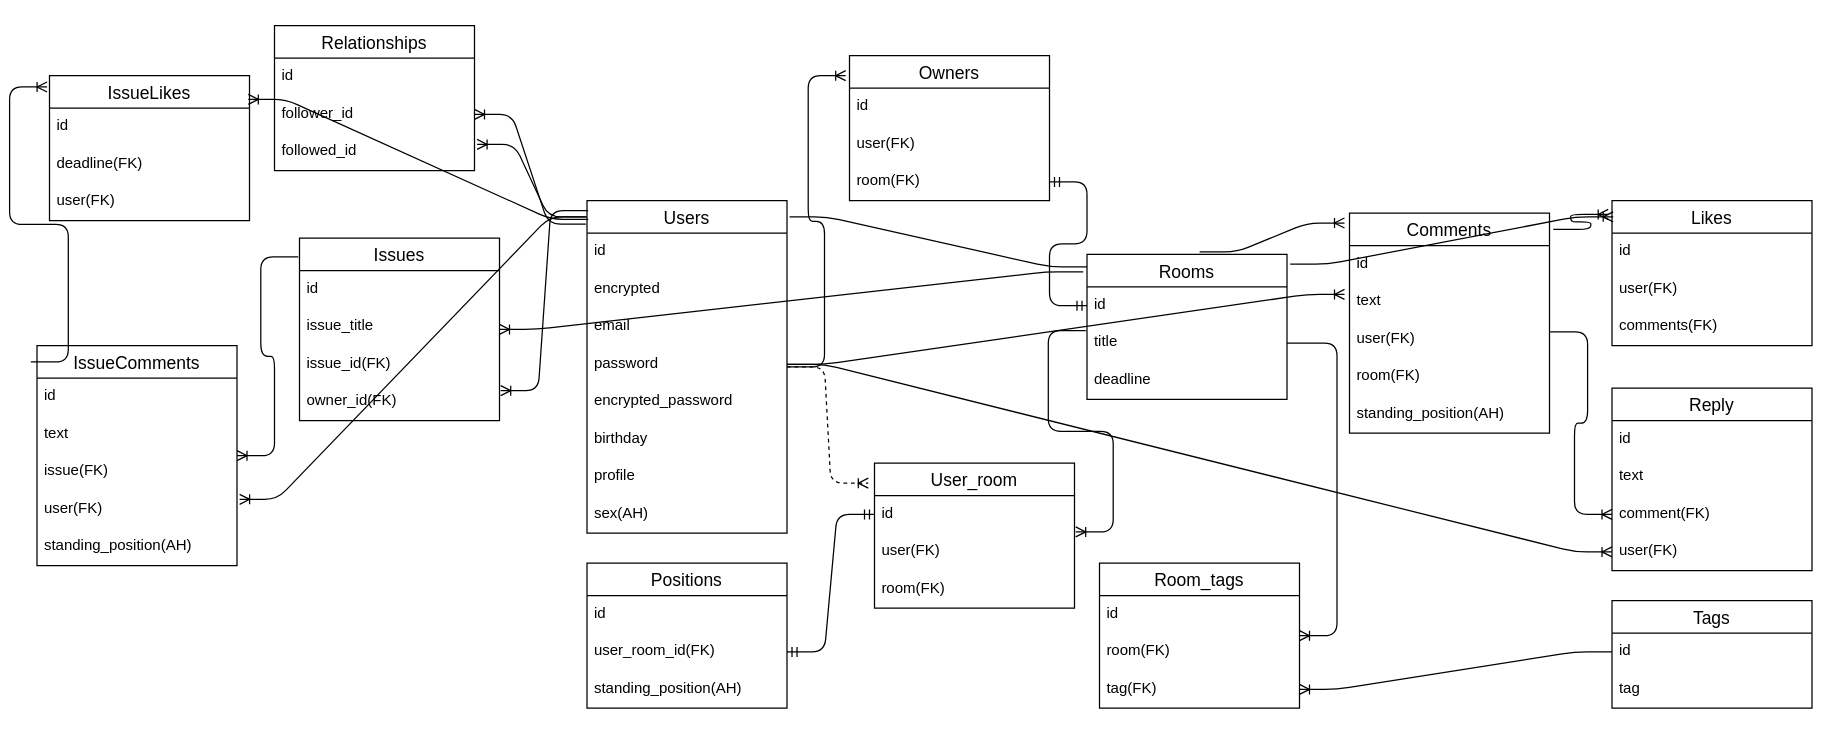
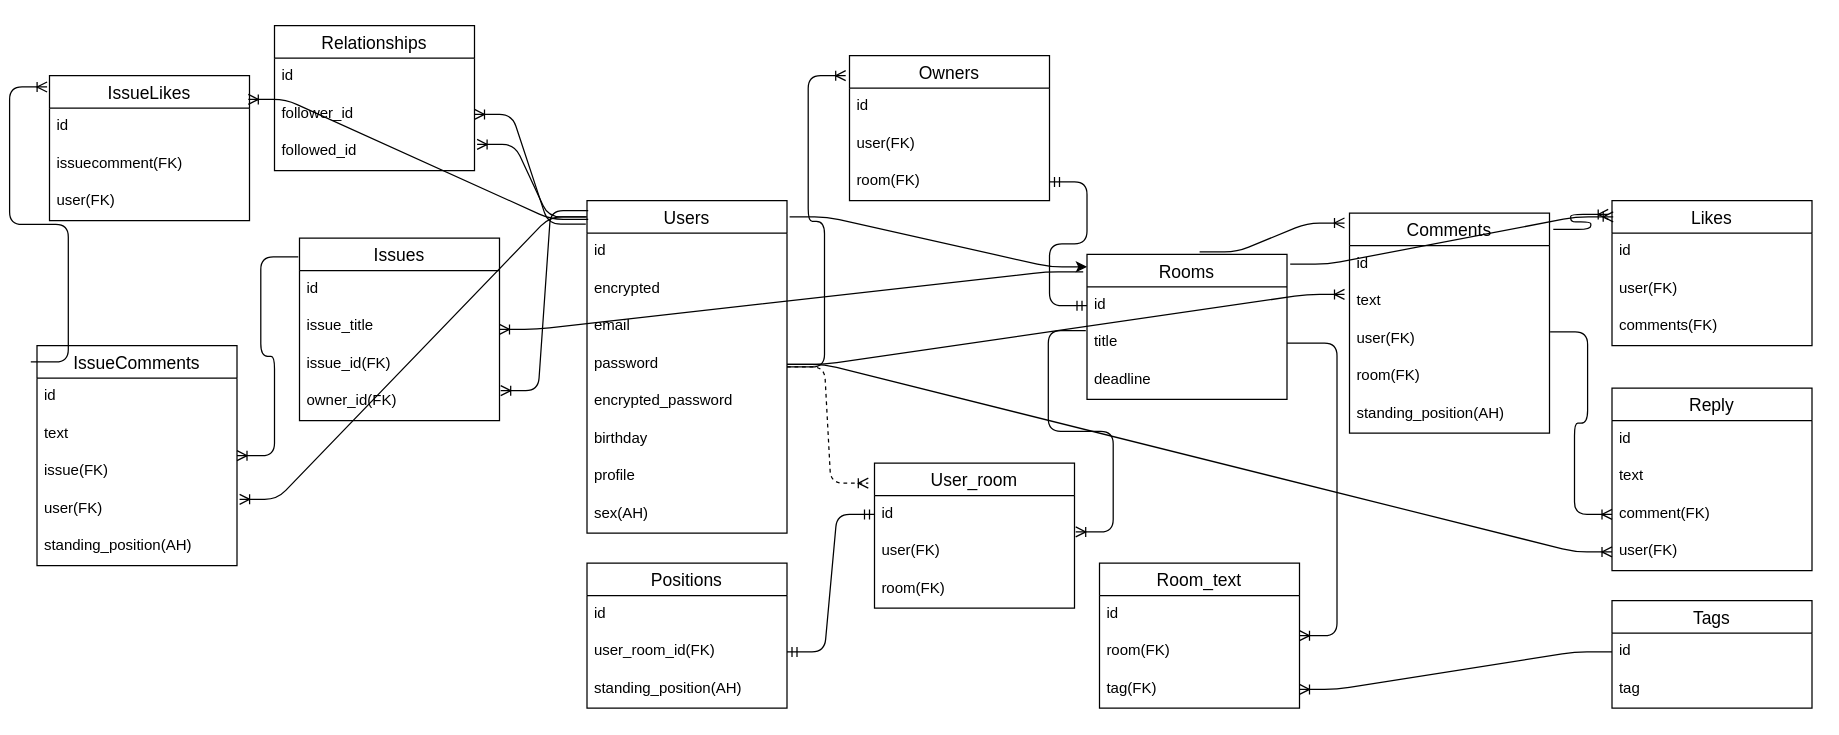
node "deadline(FK)": label "deadline(FK)" -> "issuecomment(FK)"
edge "Rooms" -- "Users": arrowhead none -> classic
node "Room_tags": label "Room_tags" -> "Room_text"
